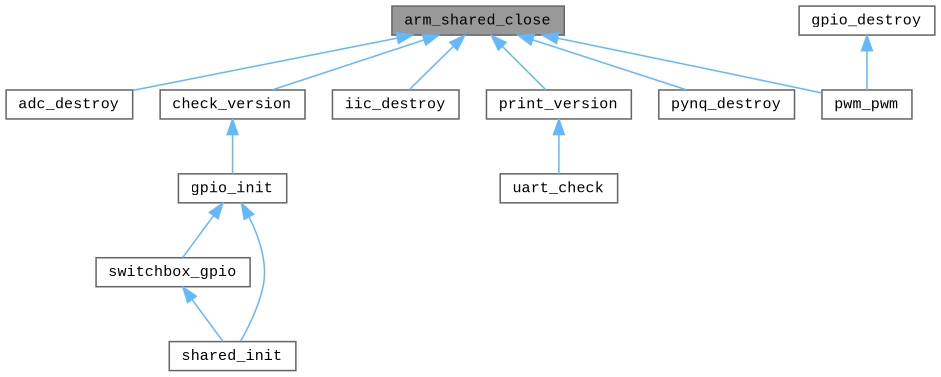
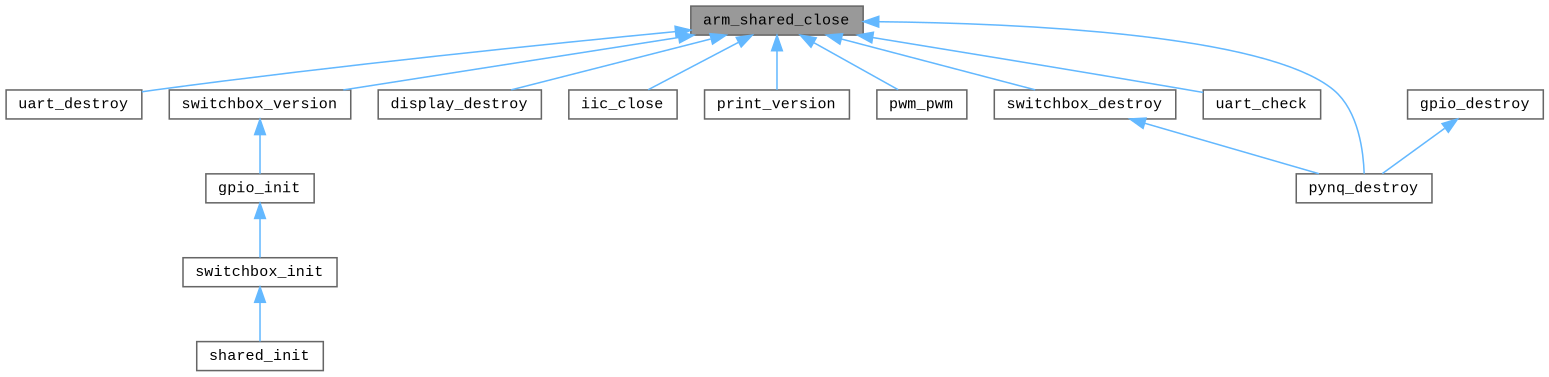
edge "pwm_pwm" -> "gpio_destroy": now "pynq_destroy" -> "gpio_destroy"
node "adc_destroy": label "adc_destroy" -> "uart_destroy"
node "check_version": label "check_version" -> "switchbox_version"
node "iic_destroy": label "iic_destroy" -> "iic_close"
node "display_destroy": added
node "switchbox_destroy": added
edge "uart_check" -> "print_version": now "uart_check" -> "arm_shared_close"
node "switchbox_gpio": label "switchbox_gpio" -> "switchbox_init"
edge "shared_init" -> "gpio_init": removed
